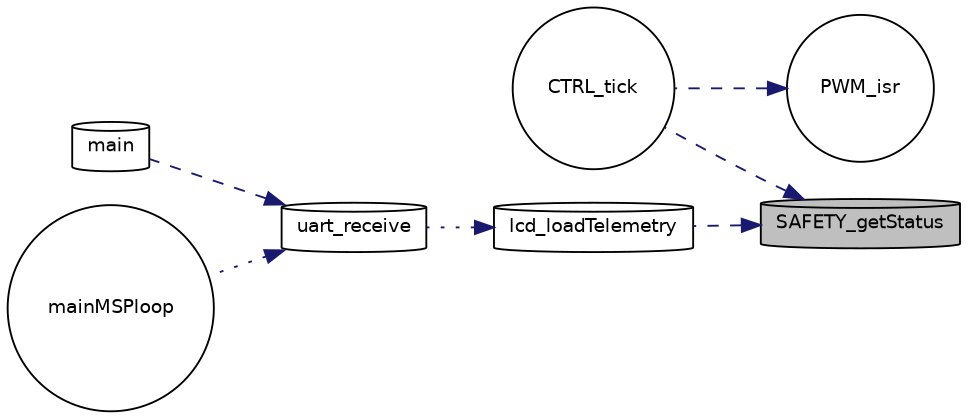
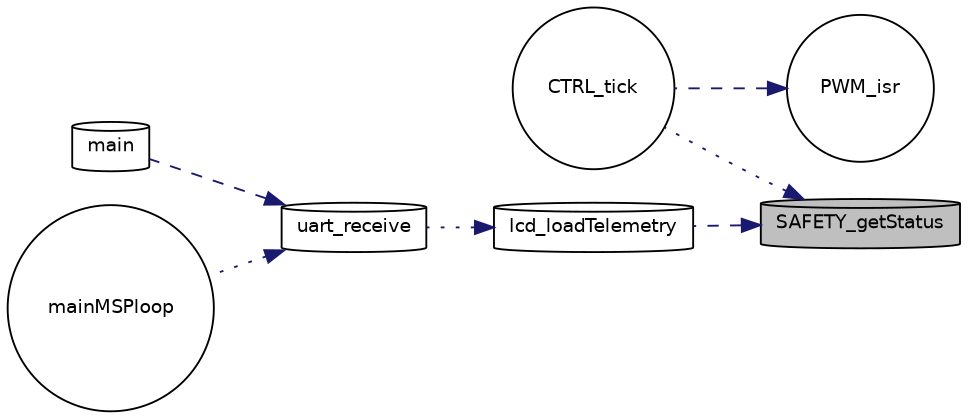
edge "CTRL_tick" -> "SAFETY_getStatus": style dashed -> dotted
